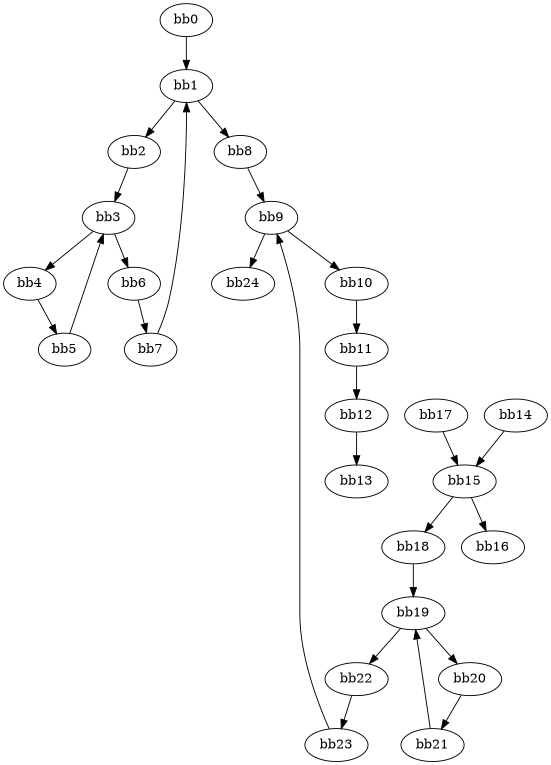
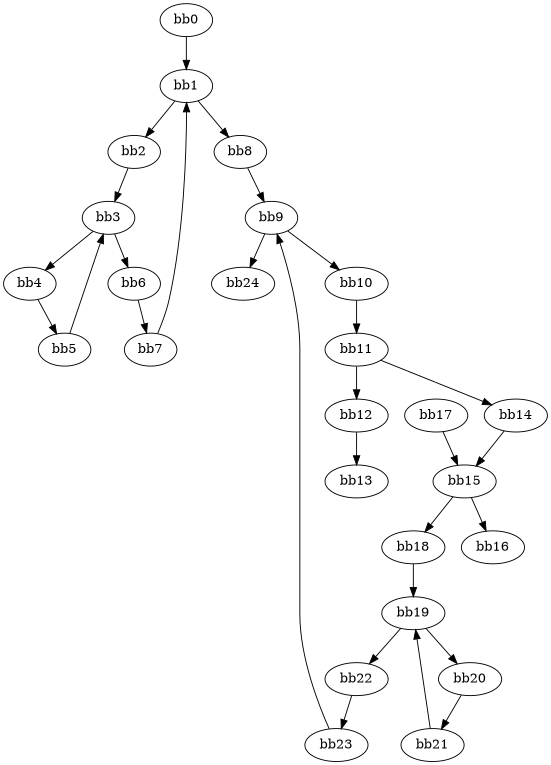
edge "bb11" -> "bb14": added
